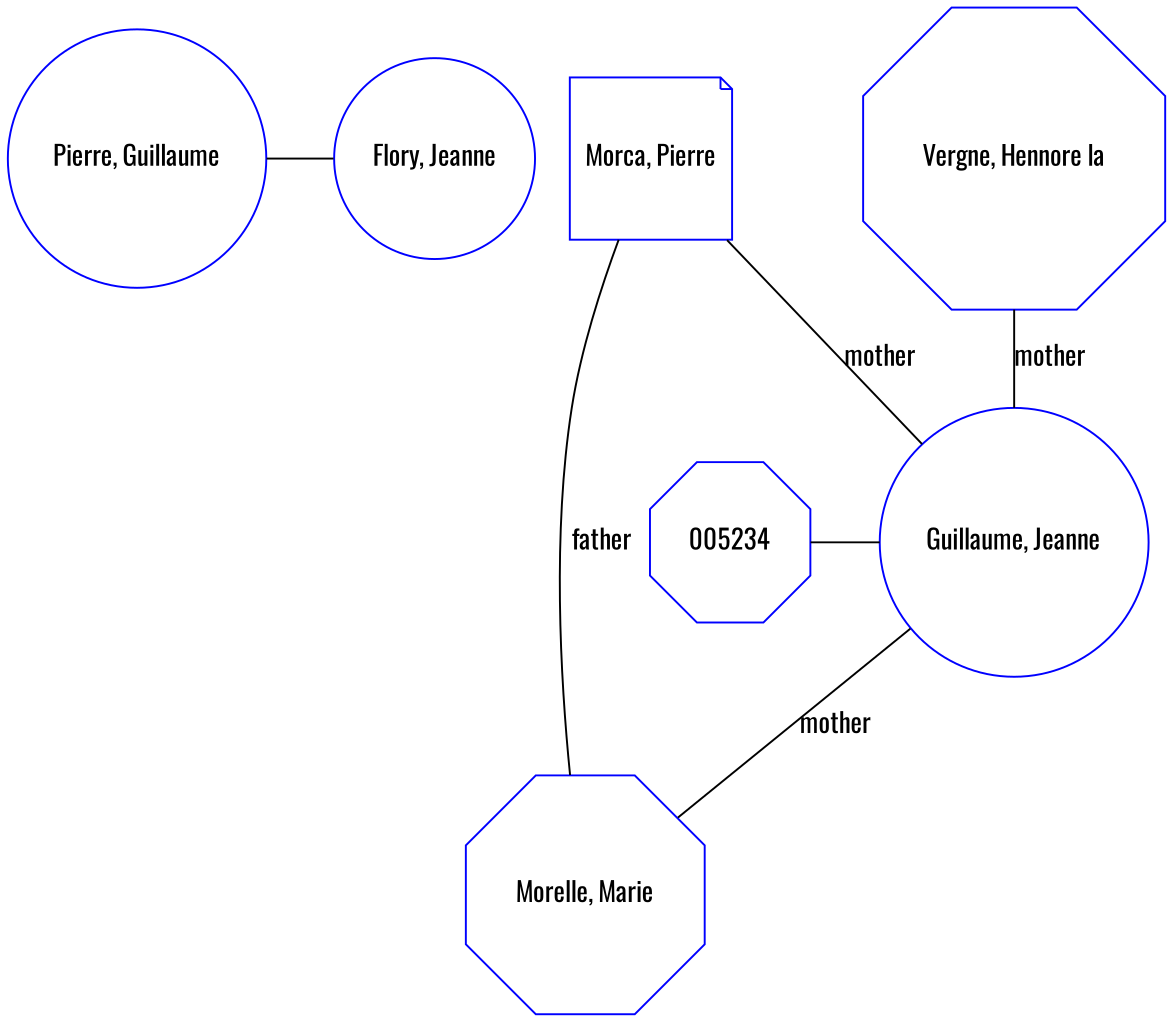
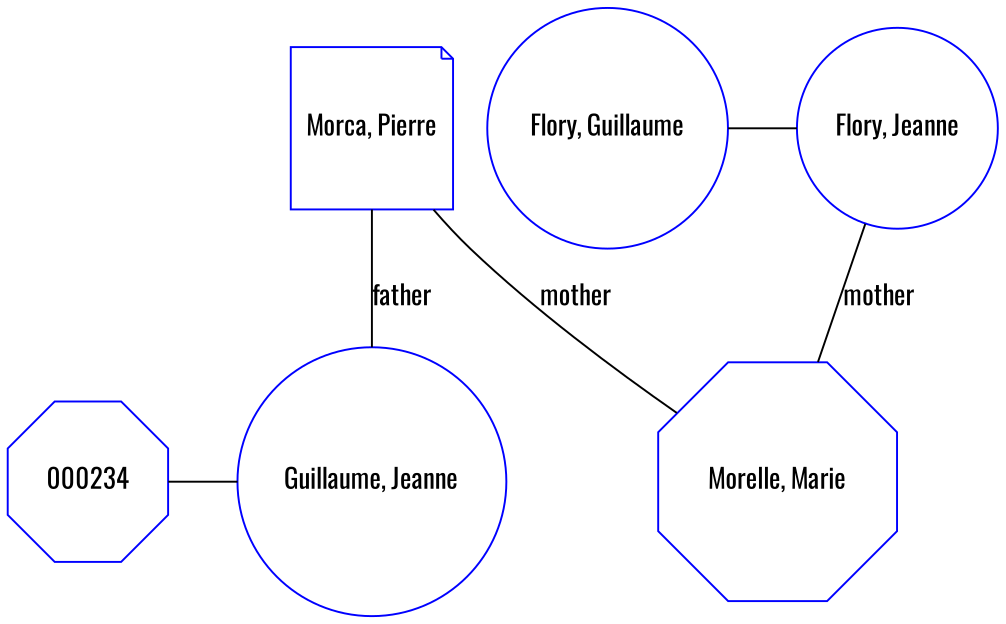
node "Pierre, Guillaume": label "Pierre, Guillaume" -> "Flory, Guillaume"
node "Vergne, Hennore la": removed
edge "Morca, Pierre" -- "Guillaume, Jeanne": label "mother" -> "father"
edge "Morca, Pierre" -- "Morelle, Marie": label "father" -> "mother"
node "005234": label "005234" -> "000234"
edge "Guillaume, Jeanne" -- "Morelle, Marie": now "Flory, Jeanne" -- "Morelle, Marie"
